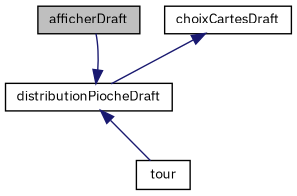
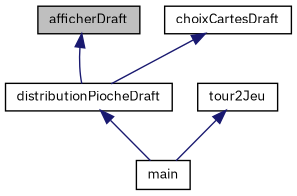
edge "afficherDraft" -> "distributionPiocheDraft": reversed
node "tour2Jeu": added
node "tour": label "tour" -> "main"
